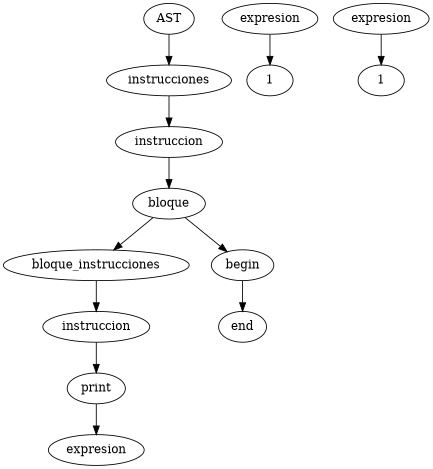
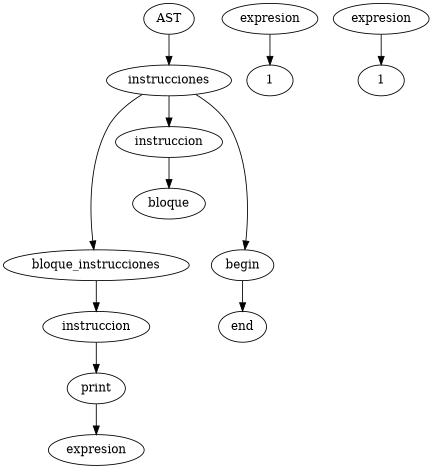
edge "bloque" -> "bloque_instrucciones": now "instrucciones" -> "bloque_instrucciones"
edge "bloque" -> "begin": now "instrucciones" -> "begin"
